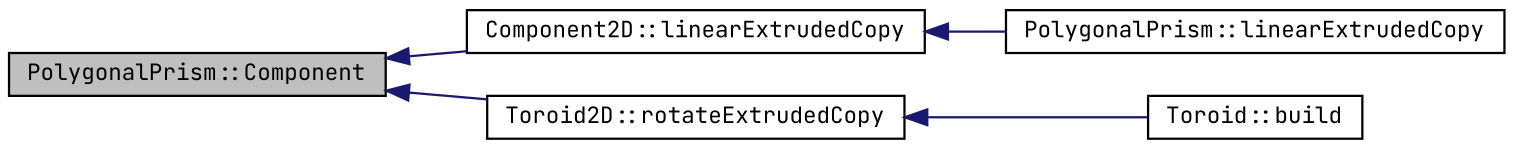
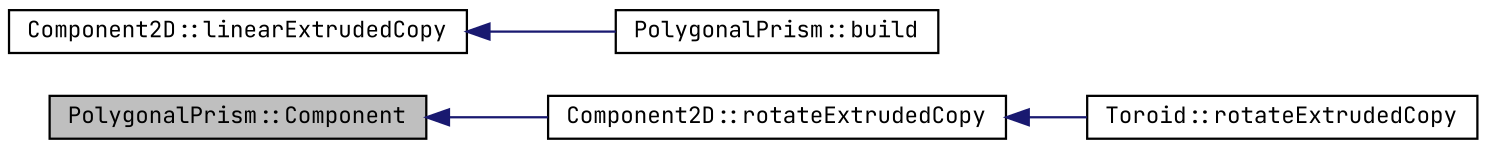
node "PolygonalPrism::linearExtrudedCopy": label "PolygonalPrism::linearExtrudedCopy" -> "PolygonalPrism::build"
edge "Component2D::linearExtrudedCopy" -> "PolygonalPrism::Component": removed
node "Toroid2D::rotateExtrudedCopy": label "Toroid2D::rotateExtrudedCopy" -> "Component2D::rotateExtrudedCopy"
node "Toroid::build": label "Toroid::build" -> "Toroid::rotateExtrudedCopy"
